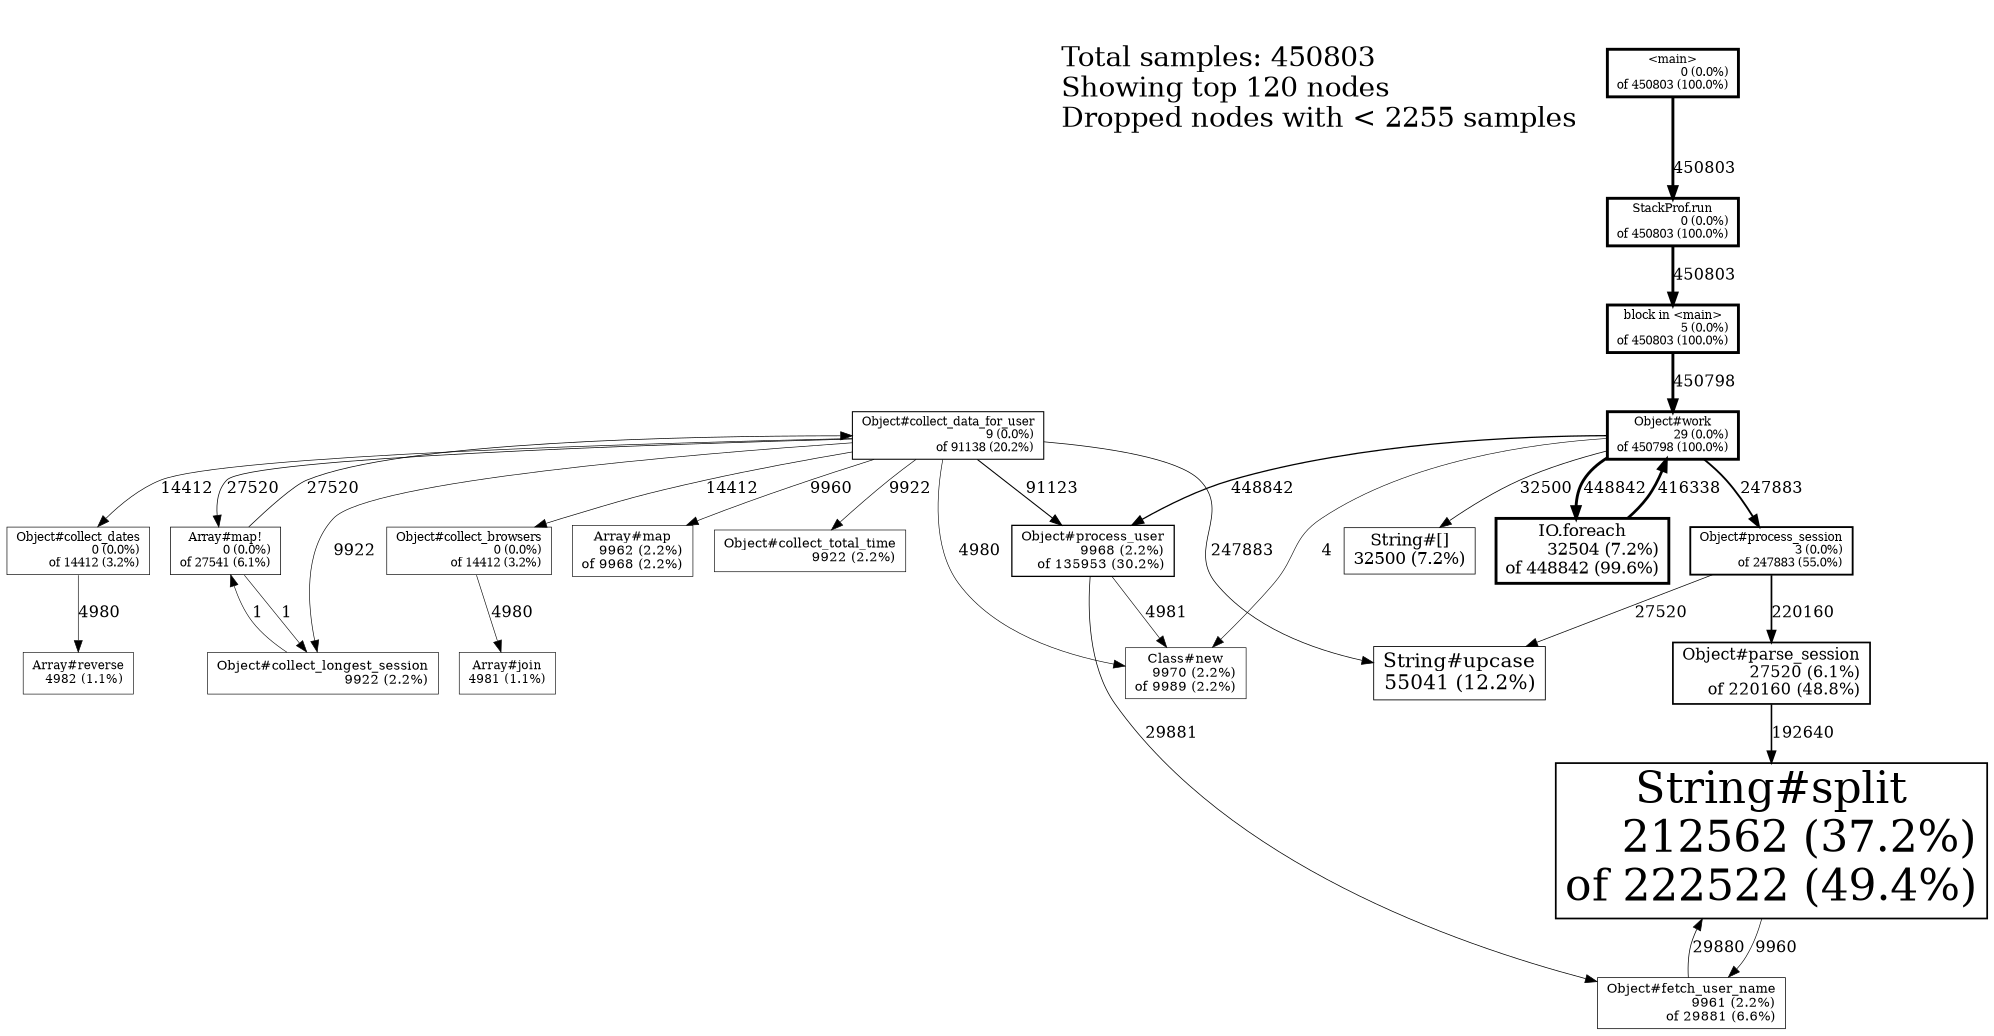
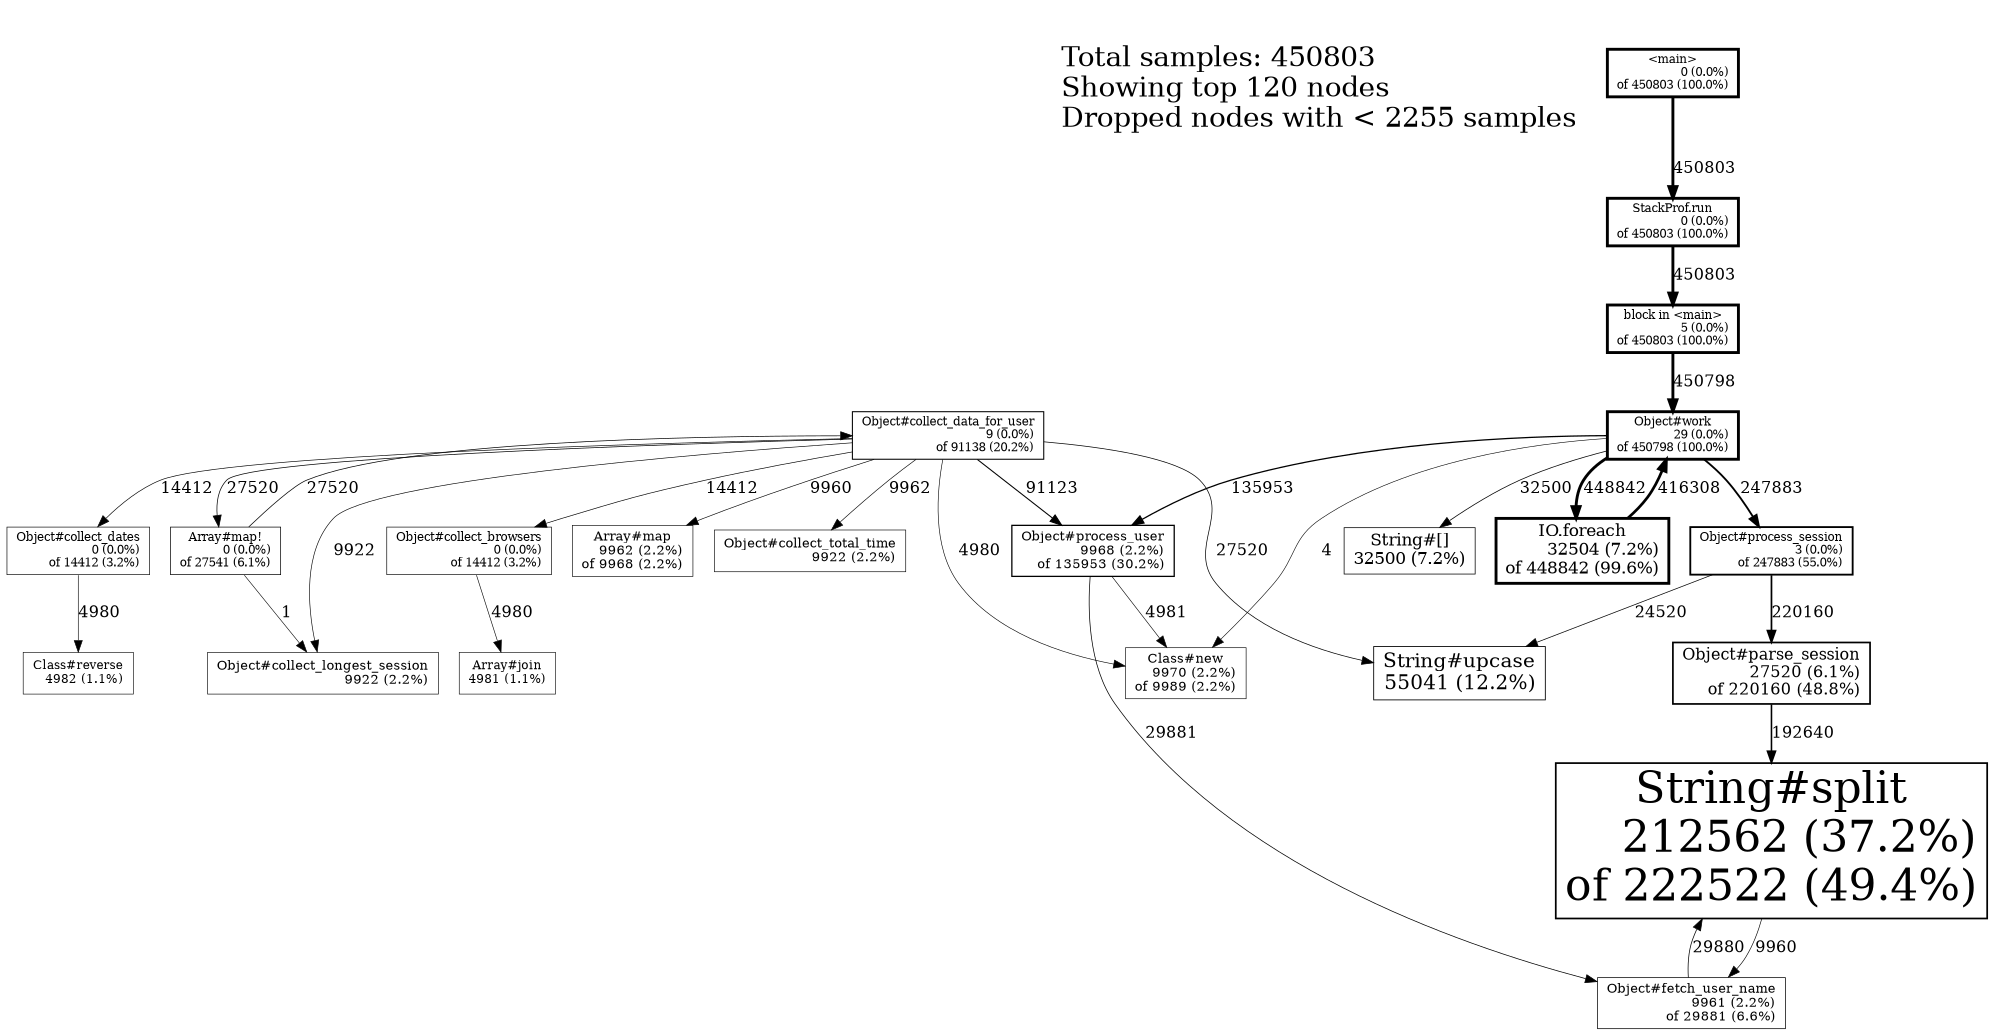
edge "Object#collect_data_for_user 9 (0.0%) of 91138 (20.2%)" -> "Object#collect_total_time 9922 (2.2%)": label "9922" -> "9962"
edge "Object#work 29 (0.0%) of 450798 (100.0%)" -> "Object#process_user 9968 (2.2%) of 135953 (30.2%)": label "448842" -> "135953"
edge "IO.foreach 32504 (7.2%) of 448842 (99.6%)" -> "Object#work 29 (0.0%) of 450798 (100.0%)": label "416338" -> "416308"
edge "Object#collect_data_for_user 9 (0.0%) of 91138 (20.2%)" -> "String#upcase 55041 (12.2%)": label "247883" -> "27520"
edge "Object#process_session 3 (0.0%) of 247883 (55.0%)" -> "String#upcase 55041 (12.2%)": label "27520" -> "24520"
edge "Object#collect_longest_session 9922 (2.2%)" -> "Array#map! 0 (0.0%) of 27541 (6.1%)": removed, label "1"
node "Array#reverse 4982 (1.1%)": label "Array#reverse 4982 (1.1%)" -> "Class#reverse 4982 (1.1%)"
